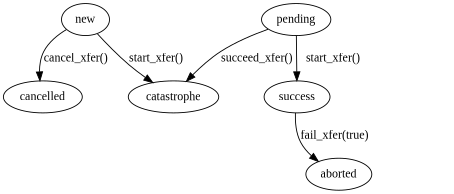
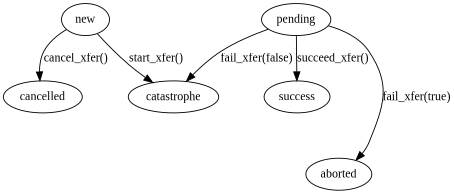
edge "pending" -> "catastrophe": label "succeed_xfer()" -> "fail_xfer(false)"
edge "pending" -> "success": label "start_xfer()" -> "succeed_xfer()"
edge "success" -> "aborted": now "pending" -> "aborted"
